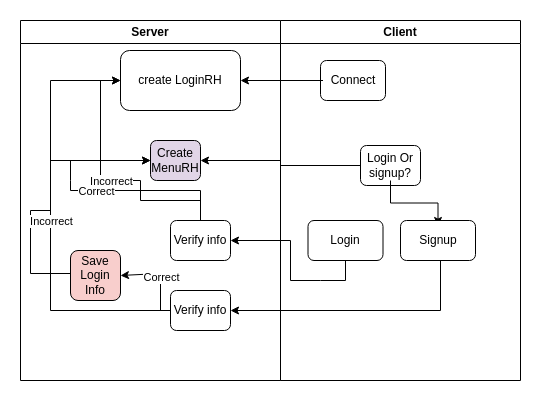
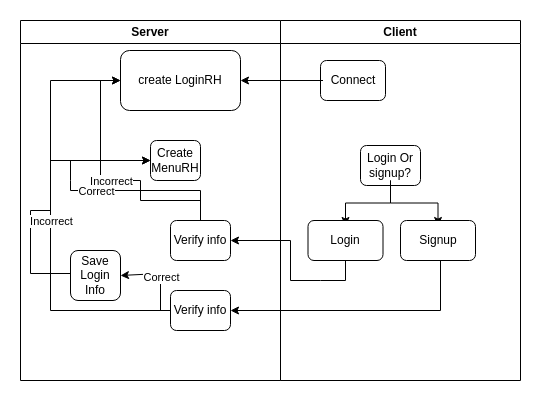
node "Create MenuRH": fillcolor #e1d5e7 -> #ffffff
edge "Login Or signup?" -> "Create MenuRH": now "Login Or signup?" -> "Login"
node "Save Login Info": fillcolor #f8cecc -> #ffffff
